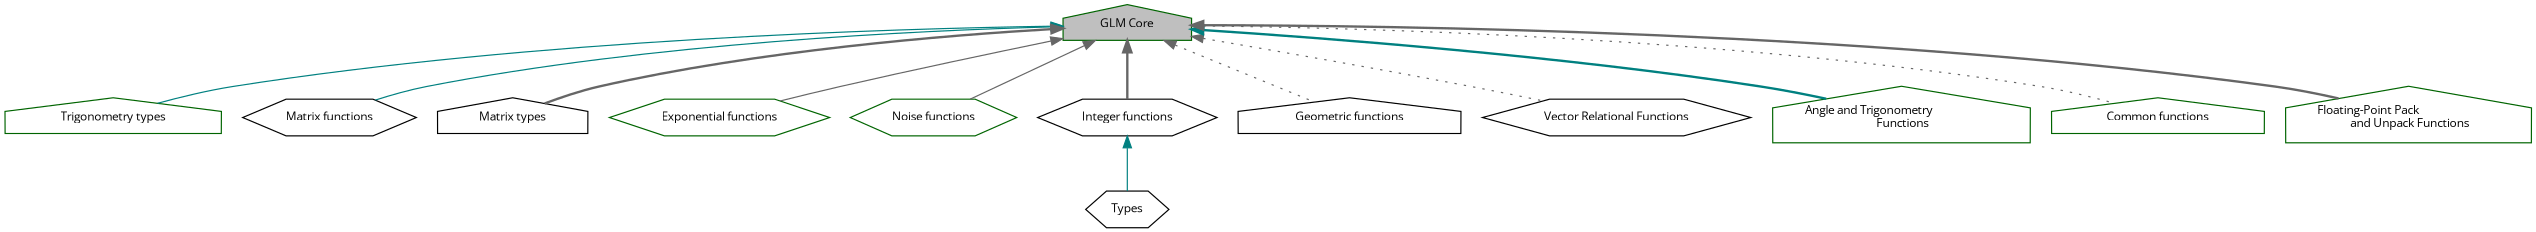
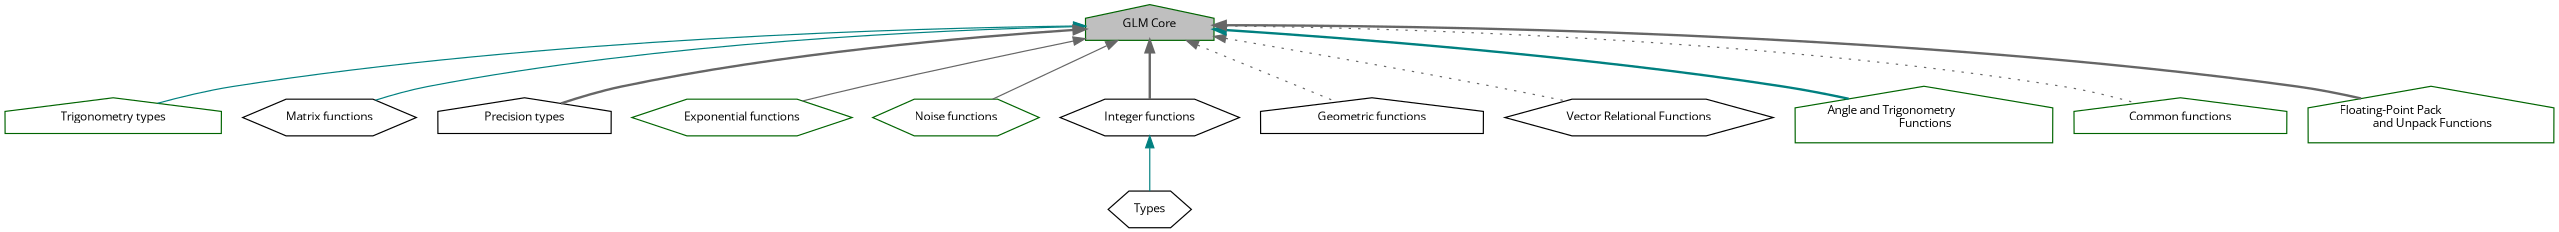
node "Matrix types": label "Matrix types" -> "Precision types"
